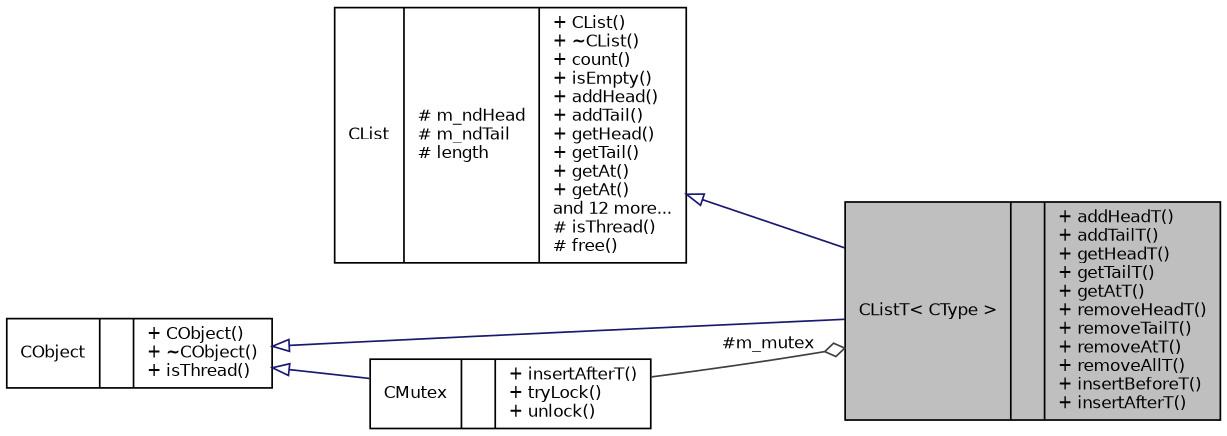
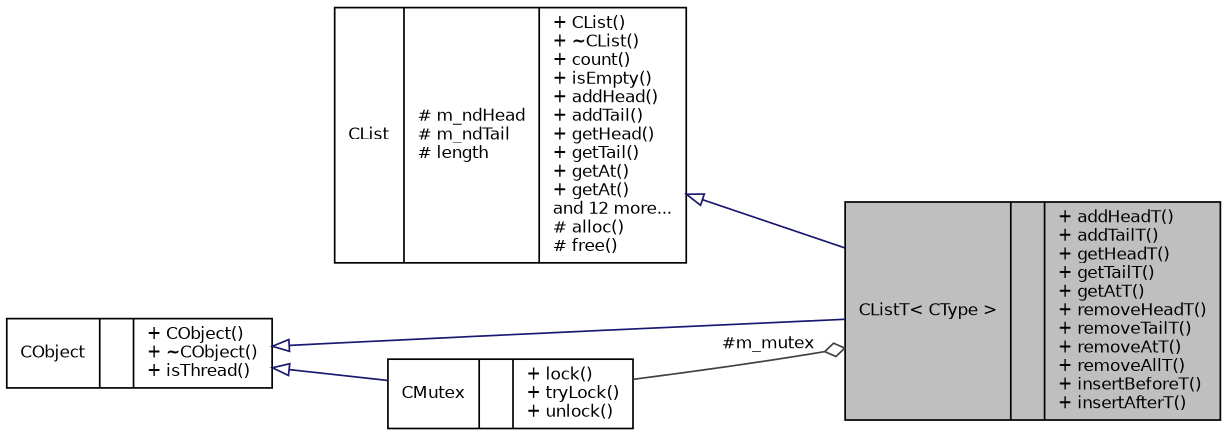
node "CList": text "# isThread()" -> "# alloc()"
node "CMutex": text "+ insertAfterT()" -> "+ lock()"
